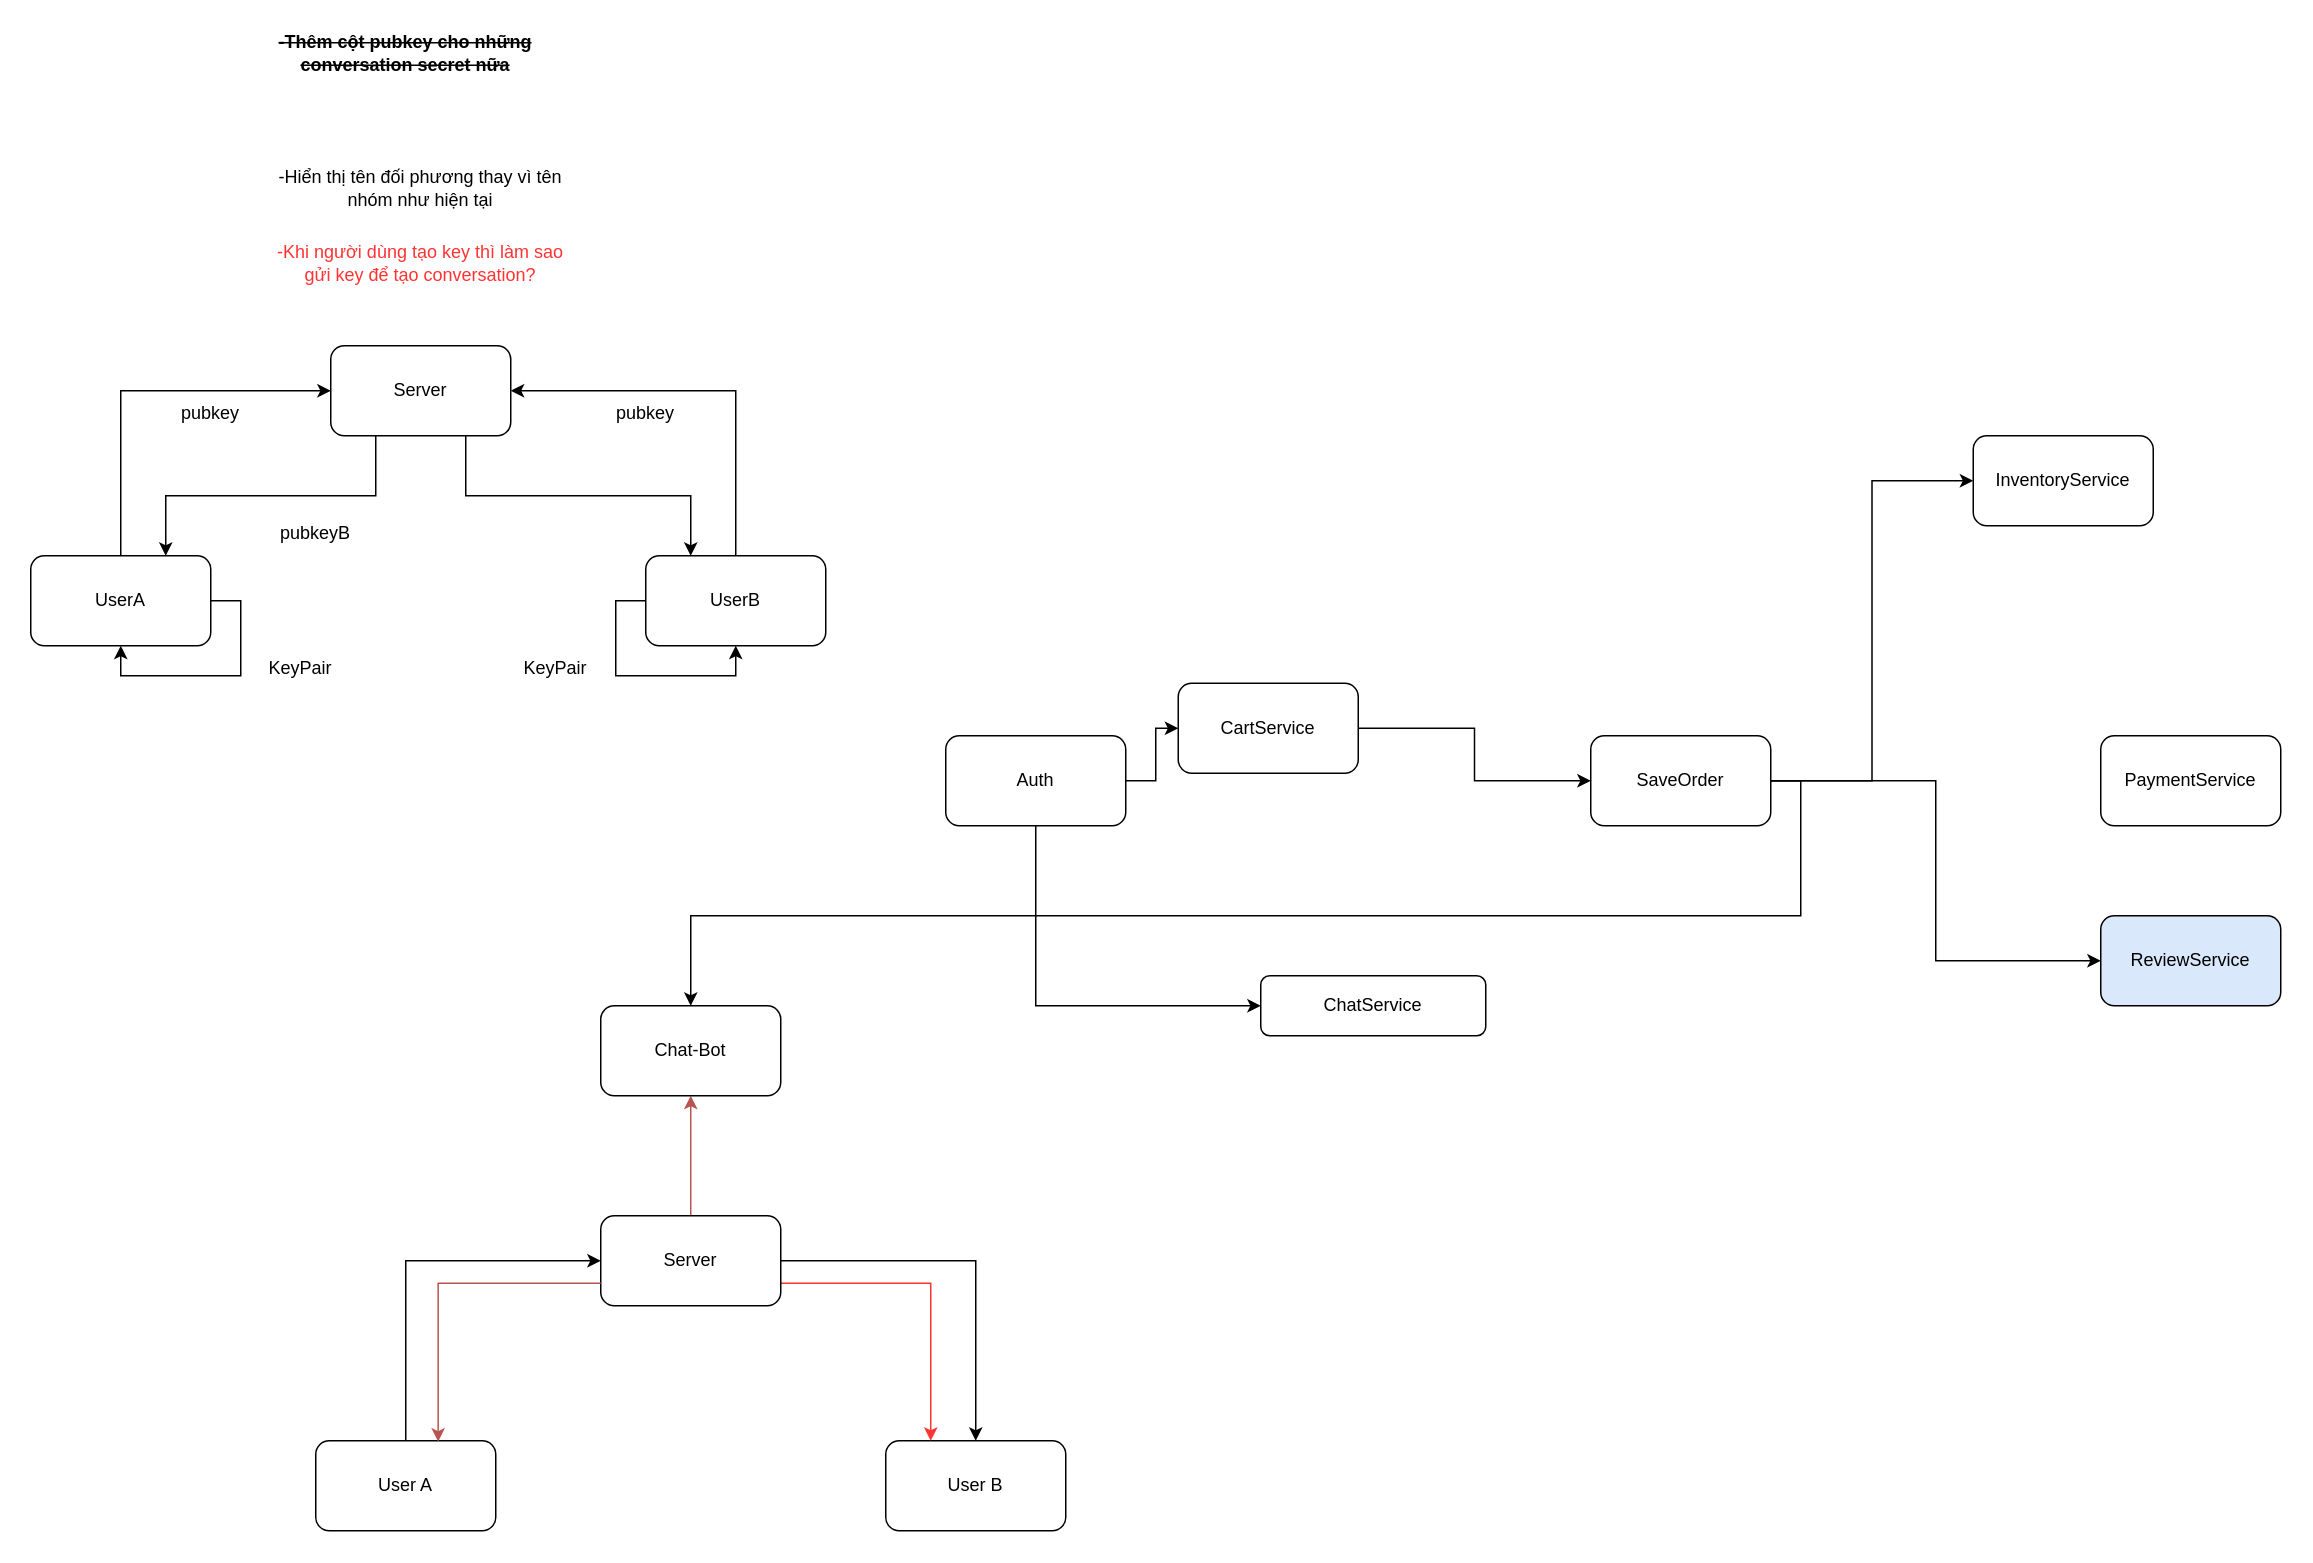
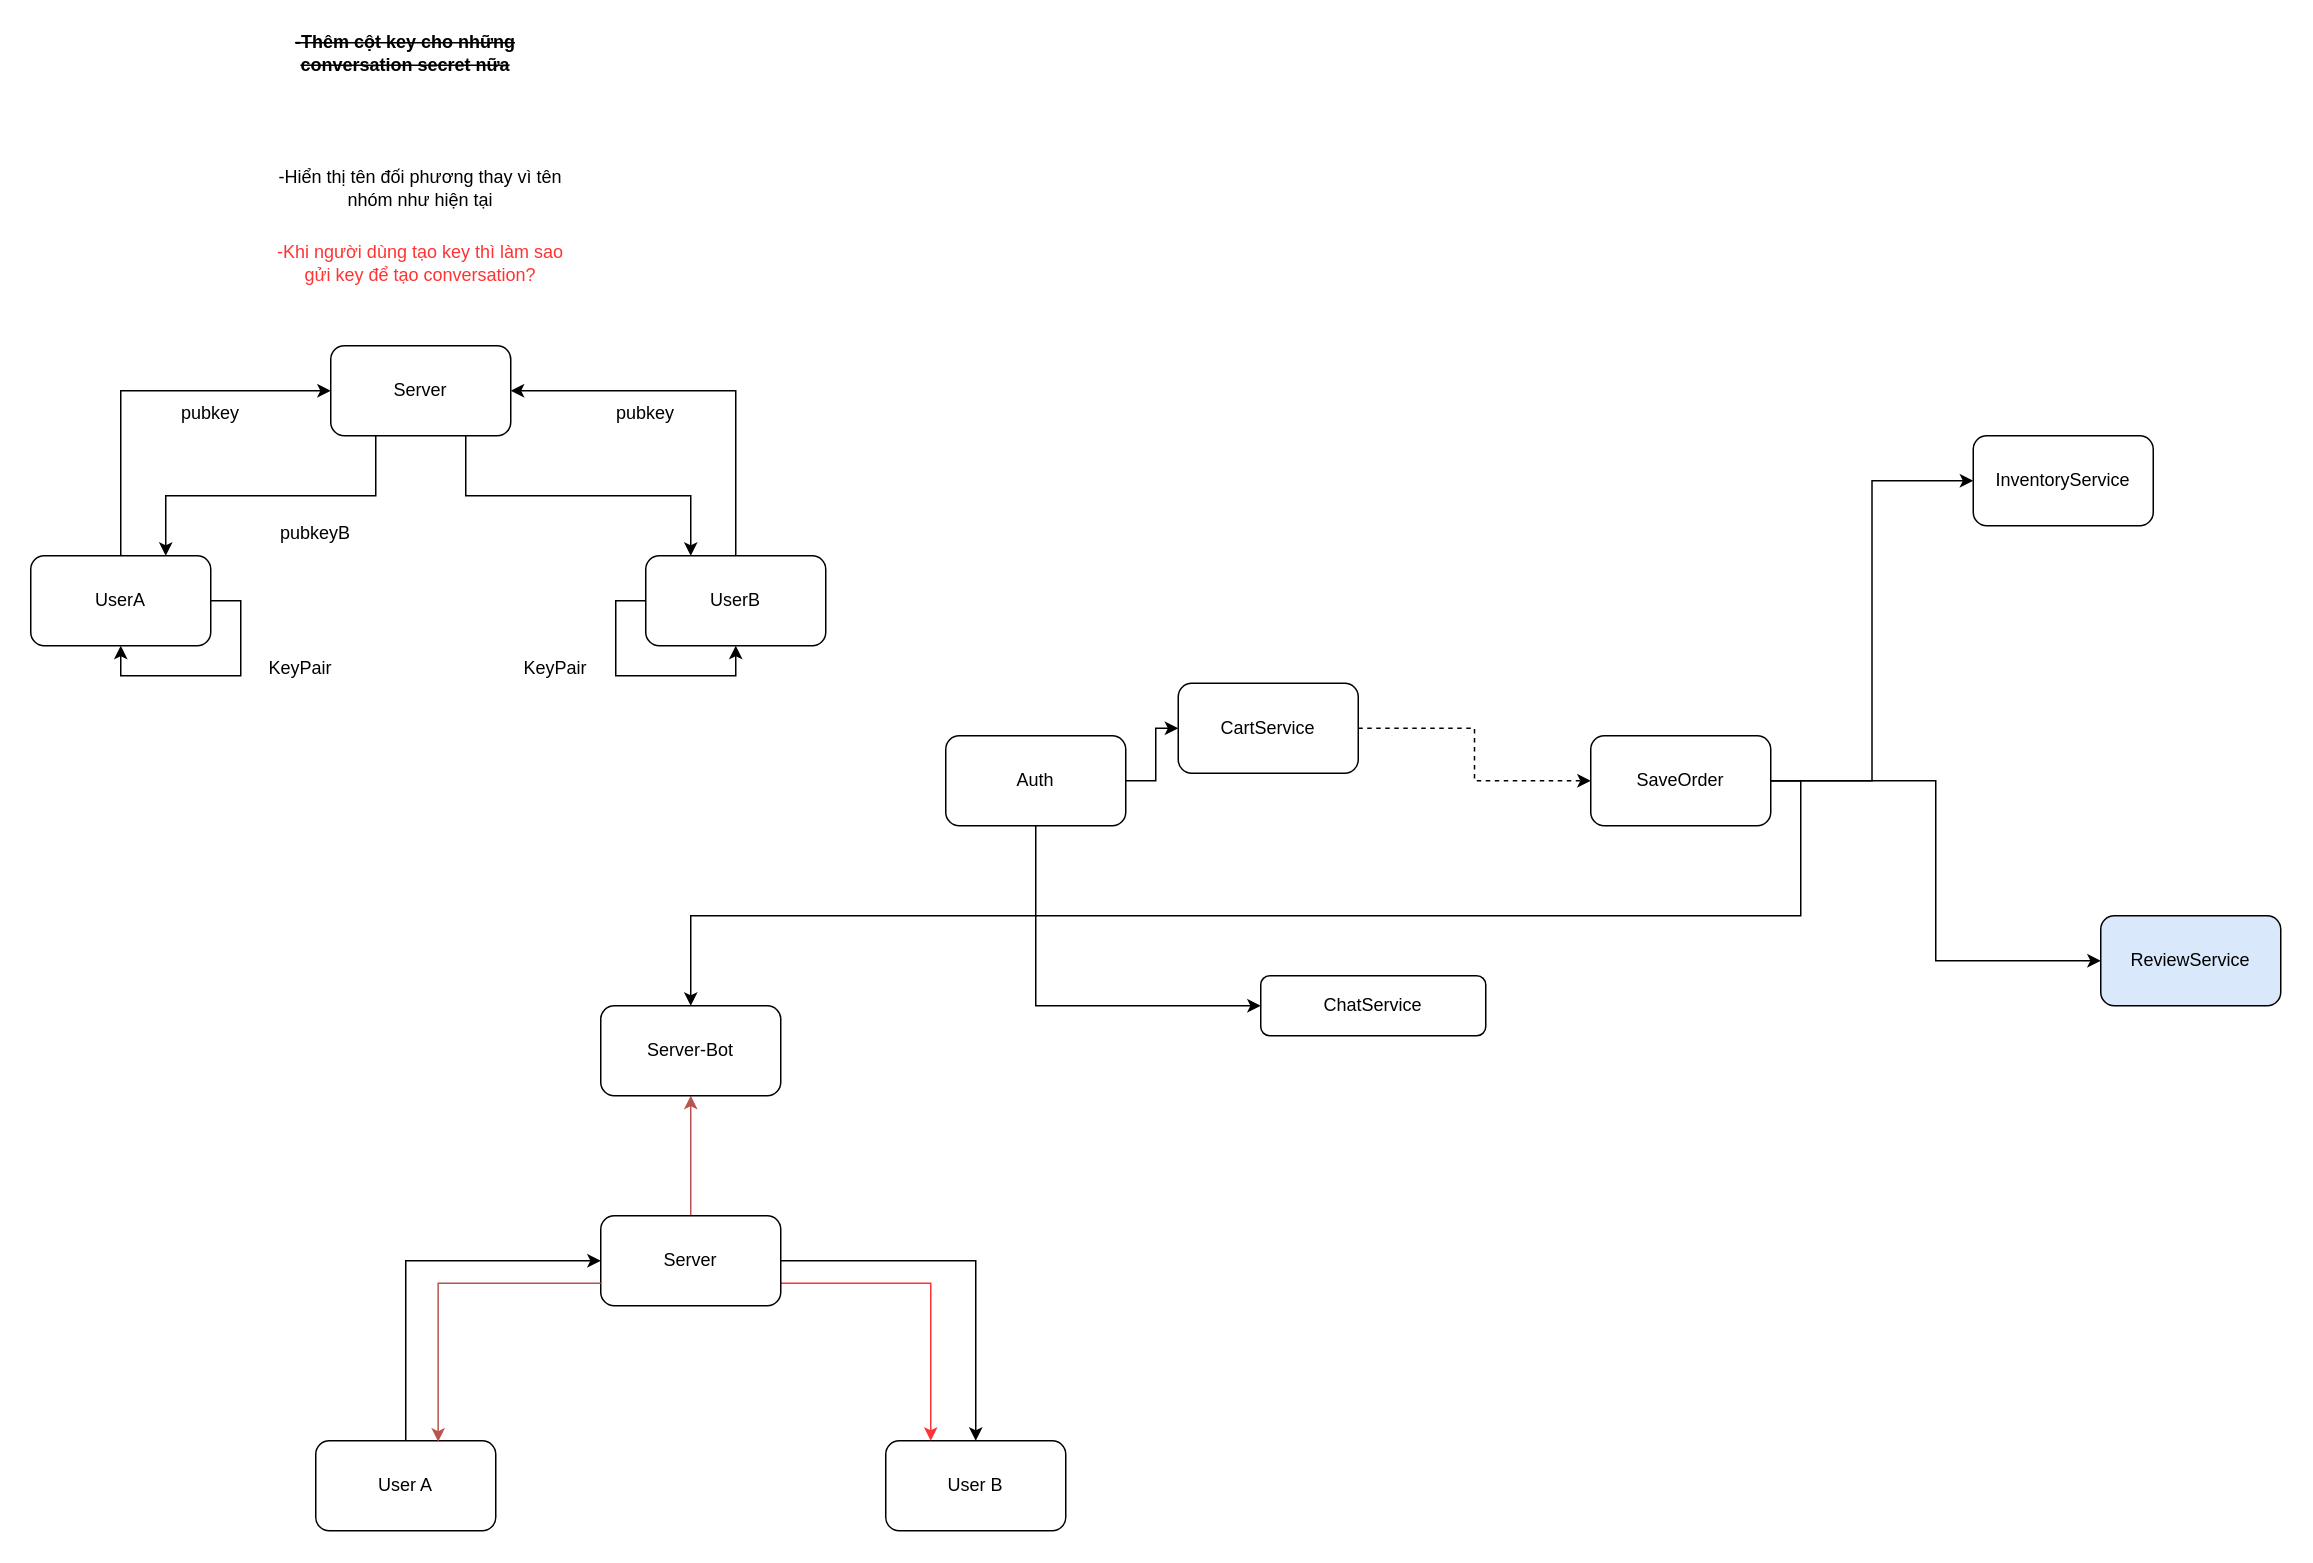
node "-Thêm cột pubkey cho những conversation secret nữa": label "-Thêm cột pubkey cho những conversation secret nữa" -> "-Thêm cột key cho những conversation secret nữa"
edge "CartService" -> "SaveOrder": style solid -> dashed
node "PaymentService": removed
node "Chat-Bot": label "Chat-Bot" -> "Server-Bot"
